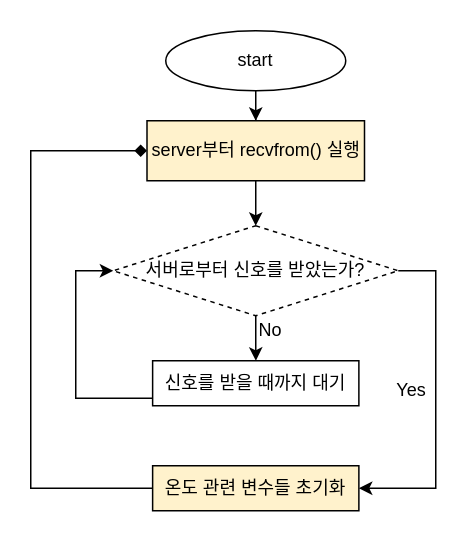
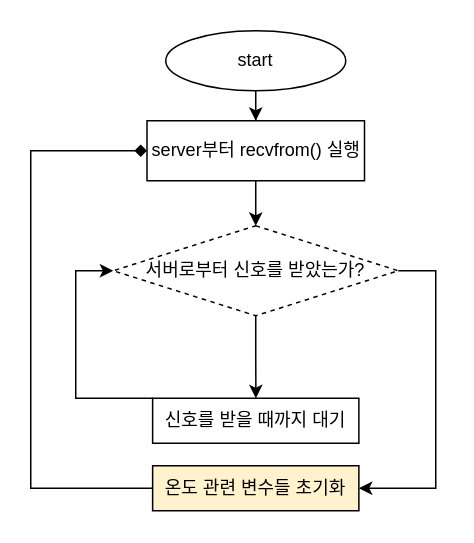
node "server부터 recvfrom() 실행": fillcolor #fff2cc -> #ffffff
node "No": removed
node "신호를 받을 때까지 대기": moved (256, 383) -> (256, 421)
node "Yes": removed
